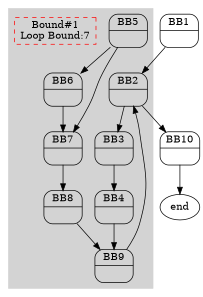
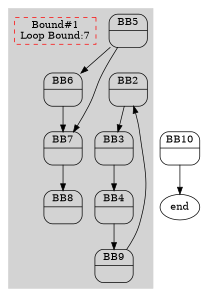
node "BB1": removed
edge "BB2" -> "BB10": removed
edge "BB8" -> "BB9": removed
